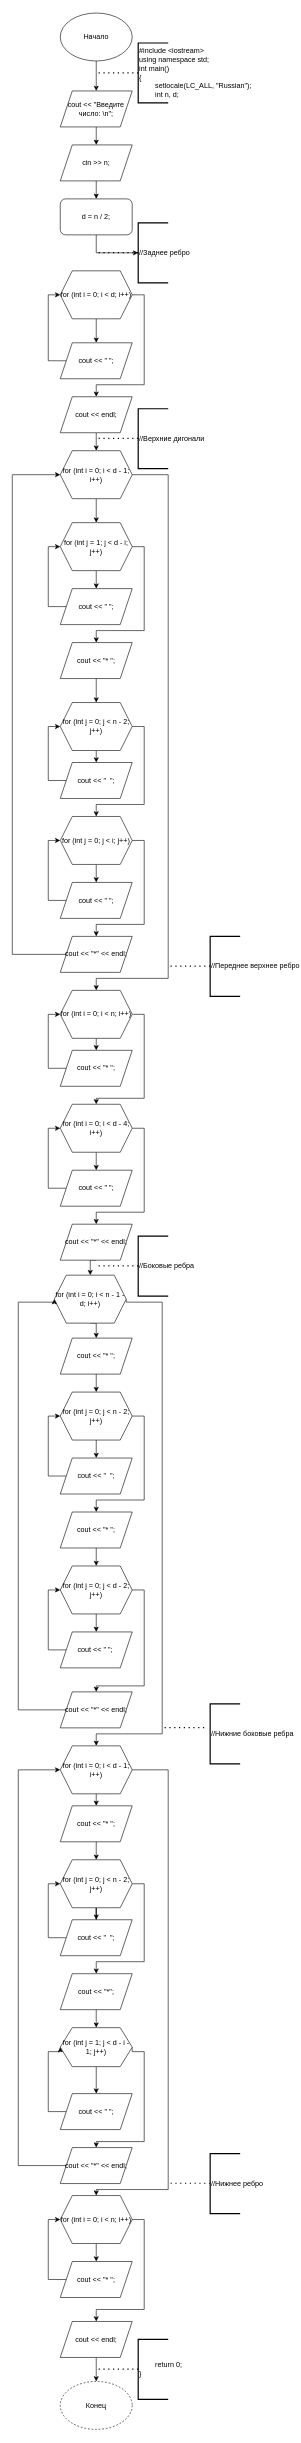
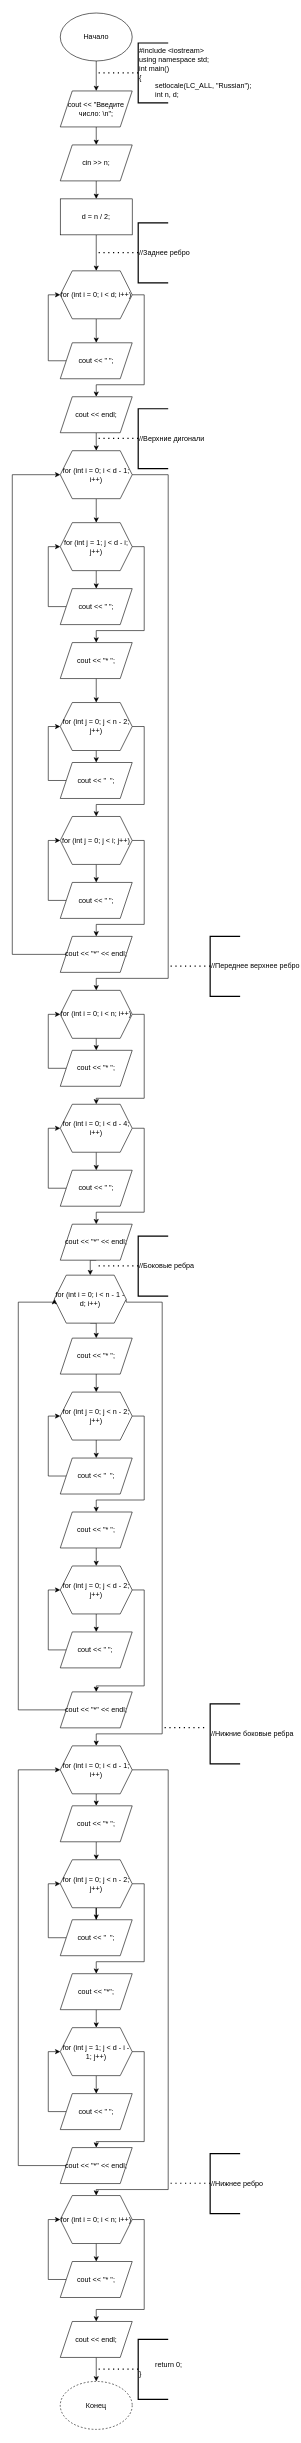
node "d = n / 2;": shape rounded rectangle -> rectangle
edge "d = n / 2;" -> "//Заднее ребро": now "d = n / 2;" -> "for (int i = 0; i < d; i++)"
node "for (int j = 1; j < d - i - 1; j++)": size 72x39 -> 72x48
